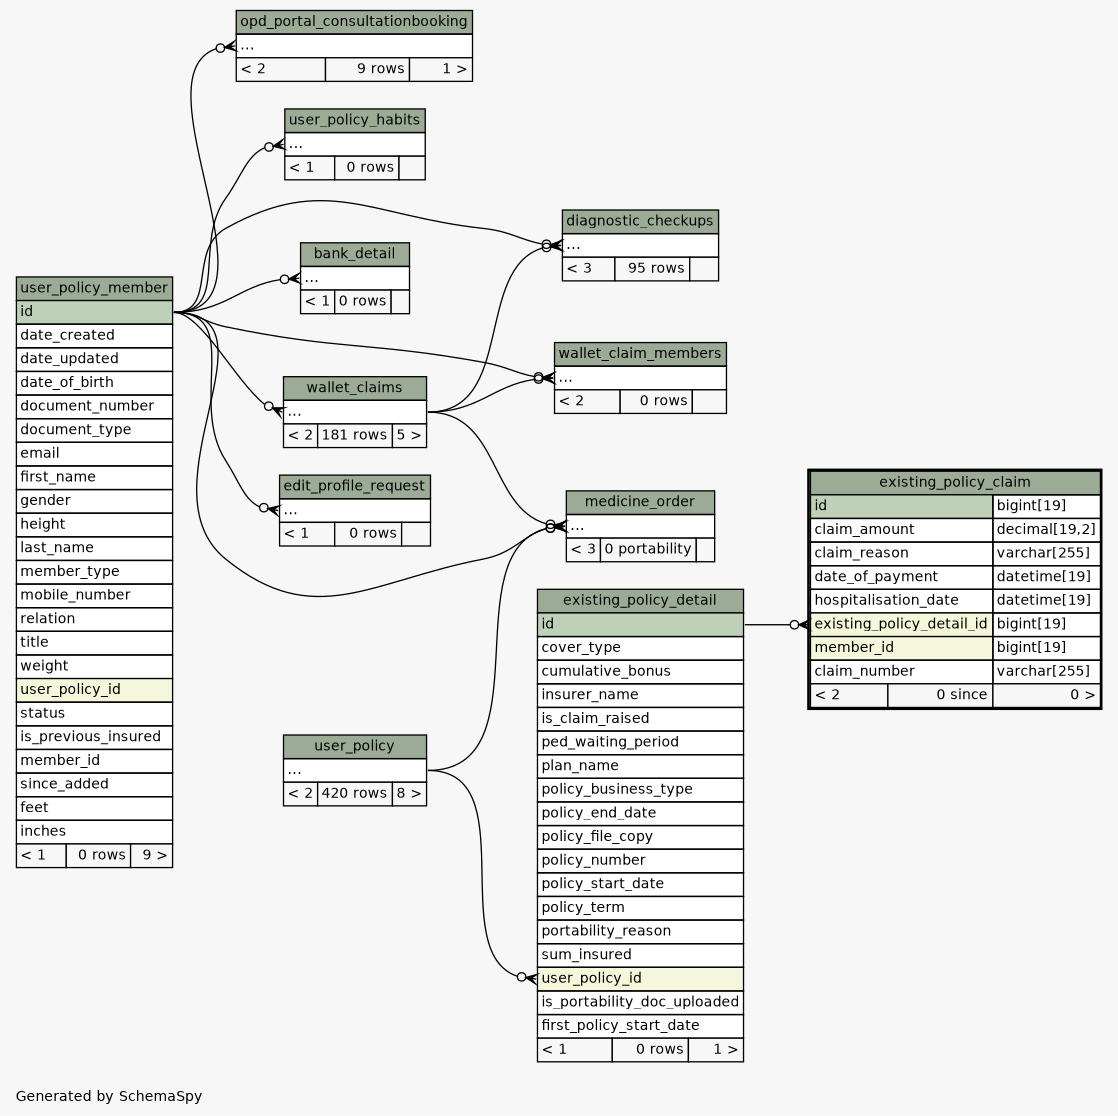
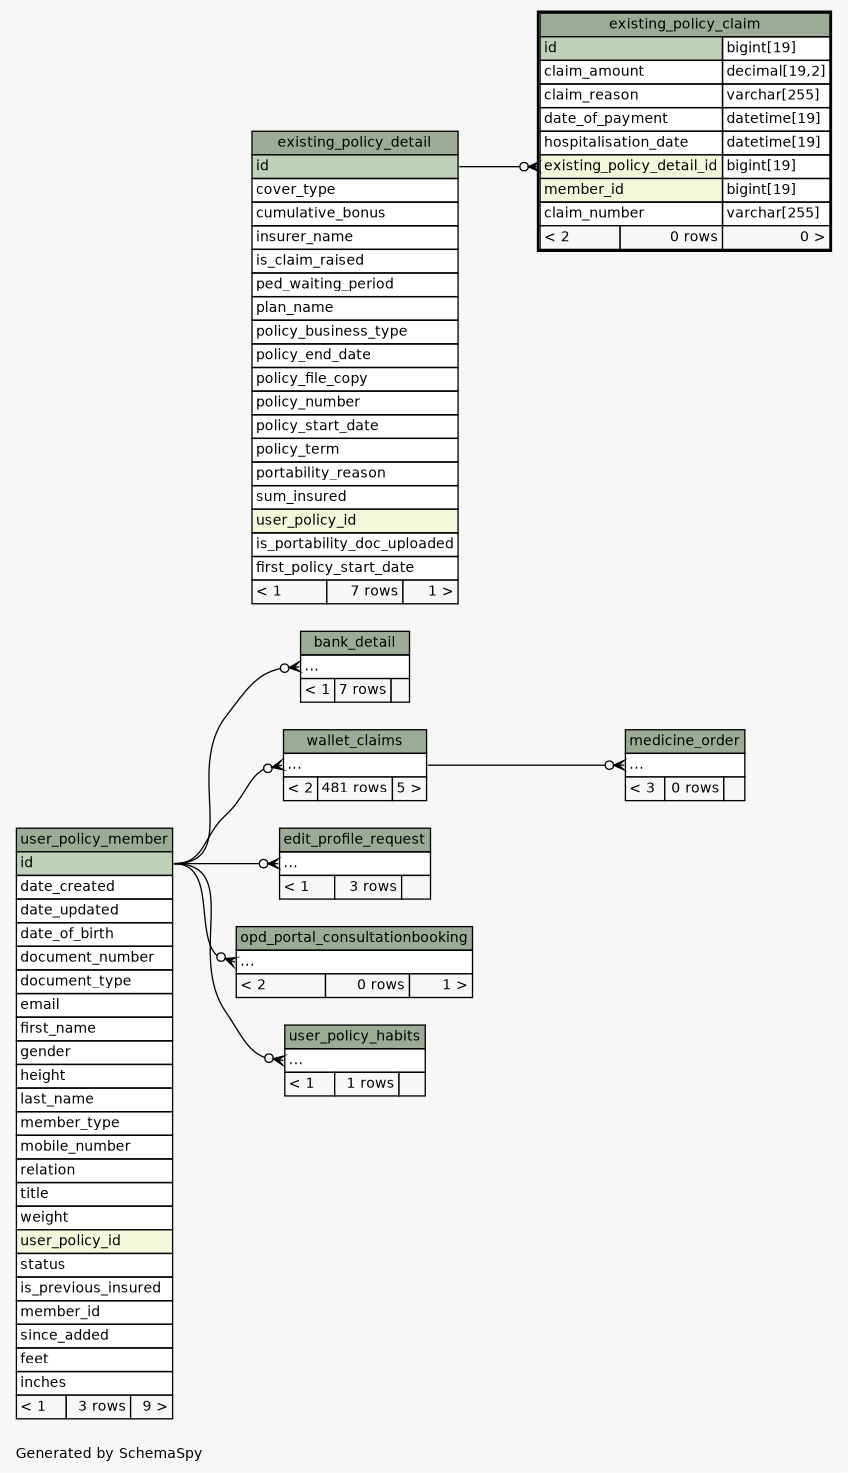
node "opd_portal_consultationbooking": text "9 rows" -> "0 rows"
node "user_policy_habits": text "0 rows" -> "1 rows"
node "diagnostic_checkups": removed
node "bank_detail": text "0 rows" -> "7 rows"
node "wallet_claim_members": removed
node "wallet_claims": text "181 rows" -> "481 rows"
node "edit_profile_request": text "0 rows" -> "3 rows"
node "medicine_order": text "0 portability" -> "0 rows"
edge "user_policy_member" -> "medicine_order": removed
node "existing_policy_claim": text "0 since" -> "0 rows"
node "user_policy": removed
node "user_policy_member": text "0 rows" -> "3 rows"
node "existing_policy_detail": text "0 rows" -> "7 rows"
